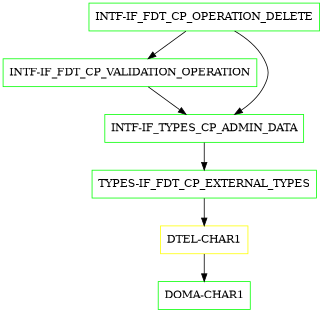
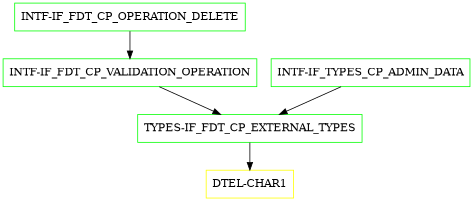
edge "INTF-IF_FDT_CP_OPERATION_DELETE" -> "INTF-IF_TYPES_CP_ADMIN_DATA": removed
edge "INTF-IF_FDT_CP_VALIDATION_OPERATION" -> "INTF-IF_TYPES_CP_ADMIN_DATA": now "INTF-IF_FDT_CP_VALIDATION_OPERATION" -> "TYPES-IF_FDT_CP_EXTERNAL_TYPES"
node "DOMA-CHAR1": removed
